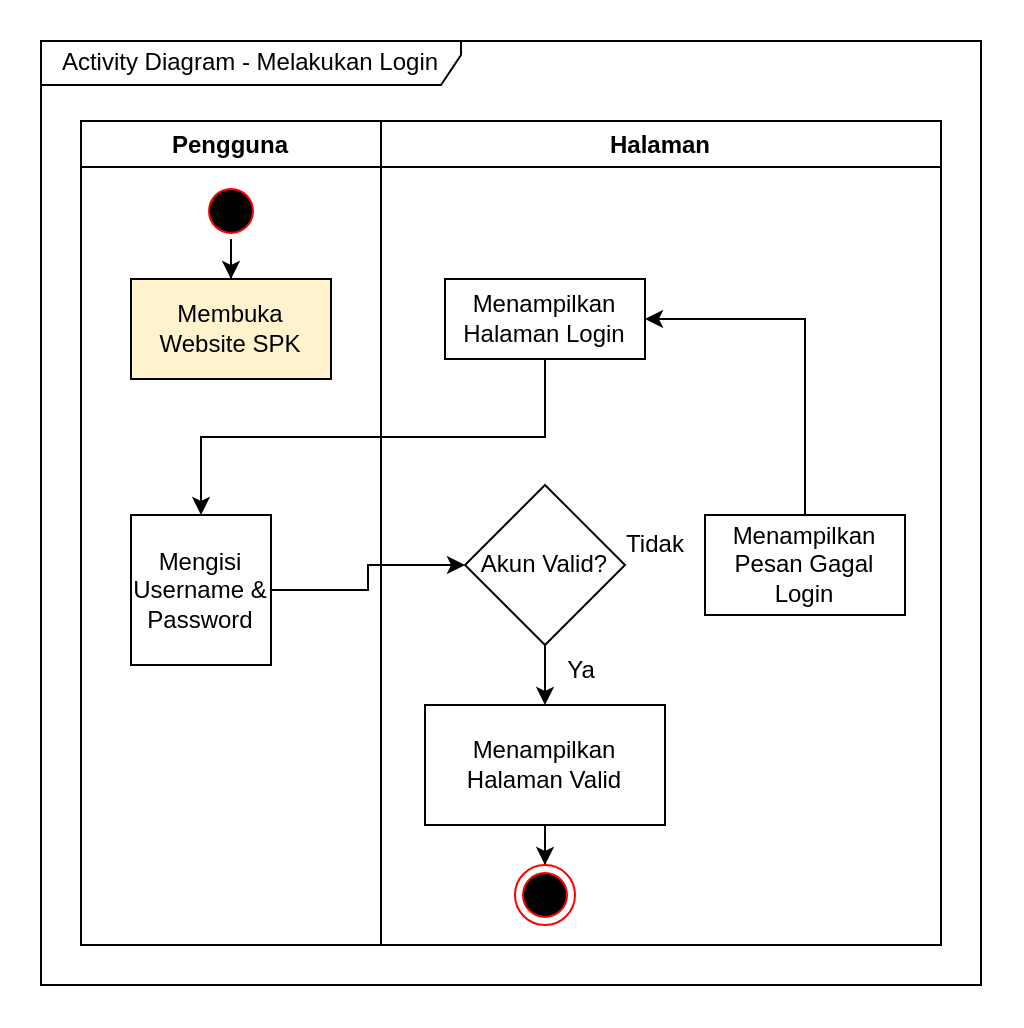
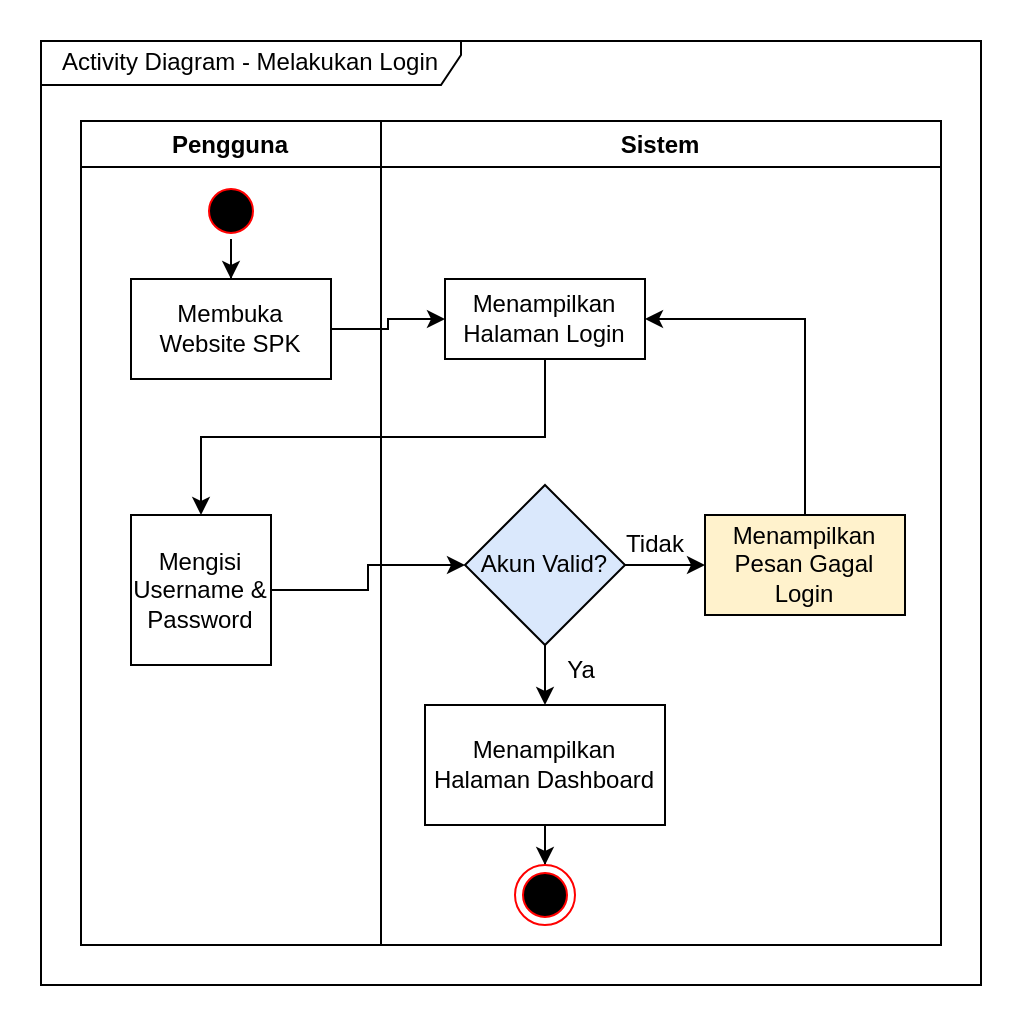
node "Halaman": label "Halaman" -> "Sistem"
edge "Membuka Website SPK" -> "Menampilkan Halaman Login": added
node "Membuka Website SPK": fillcolor #fff2cc -> #ffffff
node "Akun Valid?": fillcolor #ffffff -> #dae8fc
edge "Akun Valid?" -> "Menampilkan Pesan Gagal Login": added
node "Menampilkan Pesan Gagal Login": fillcolor #ffffff -> #fff2cc
node "Menampilkan Halaman Valid": label "Menampilkan Halaman Valid" -> "Menampilkan Halaman Dashboard"
